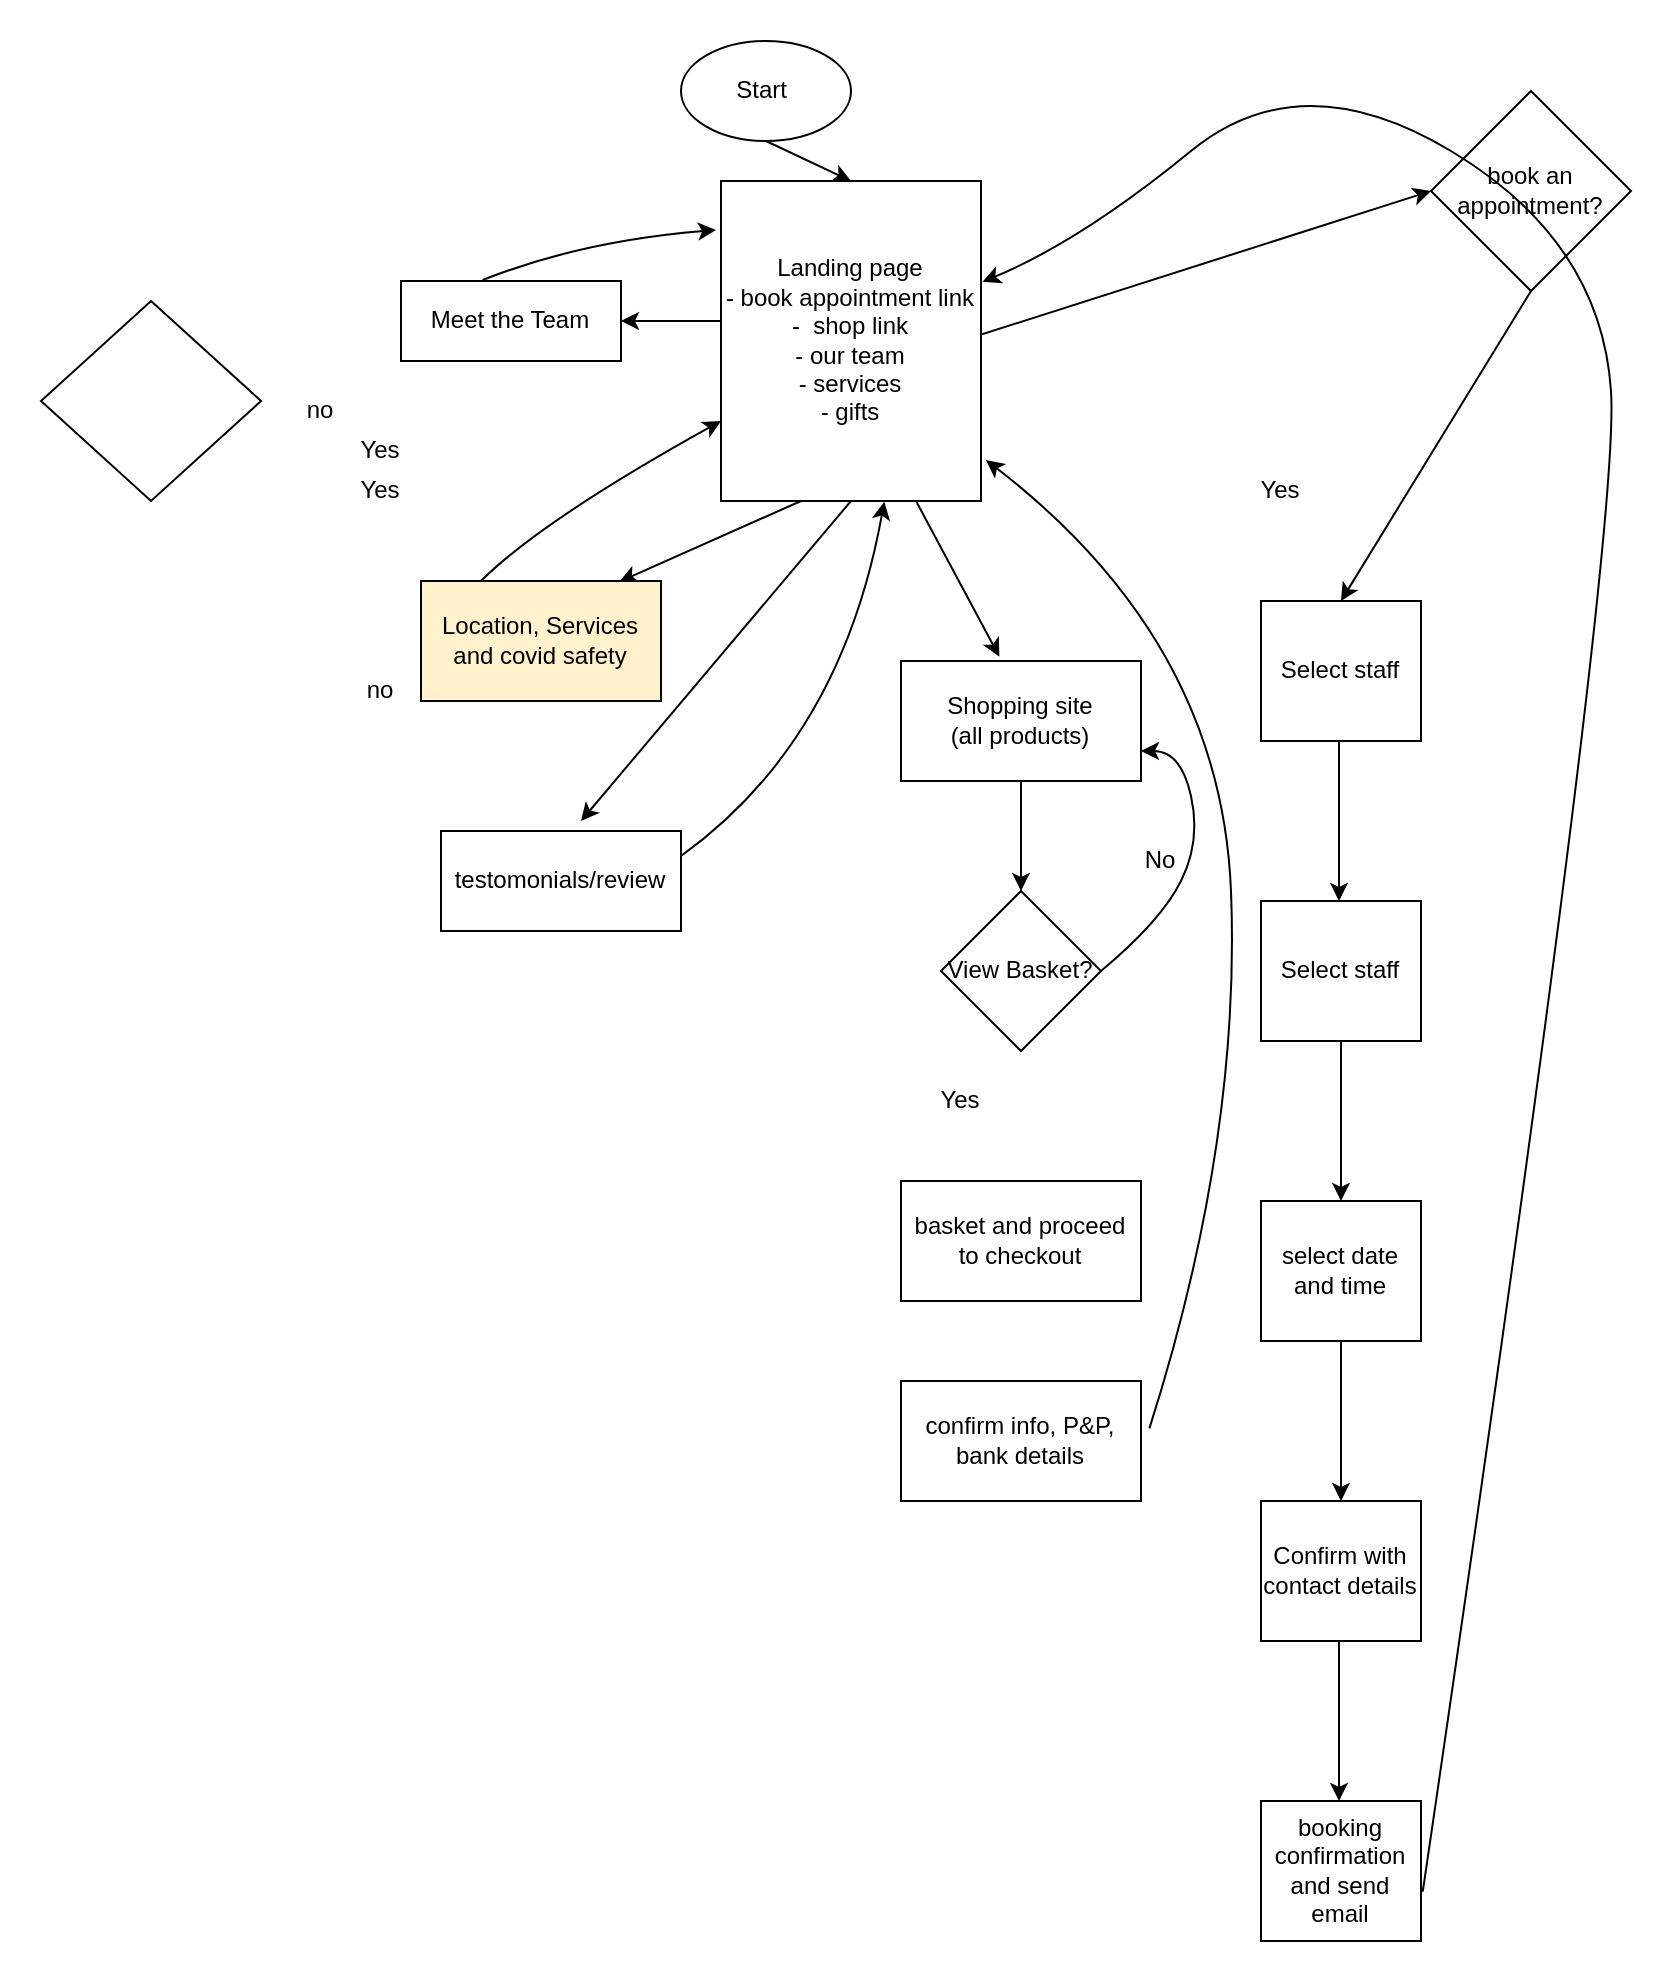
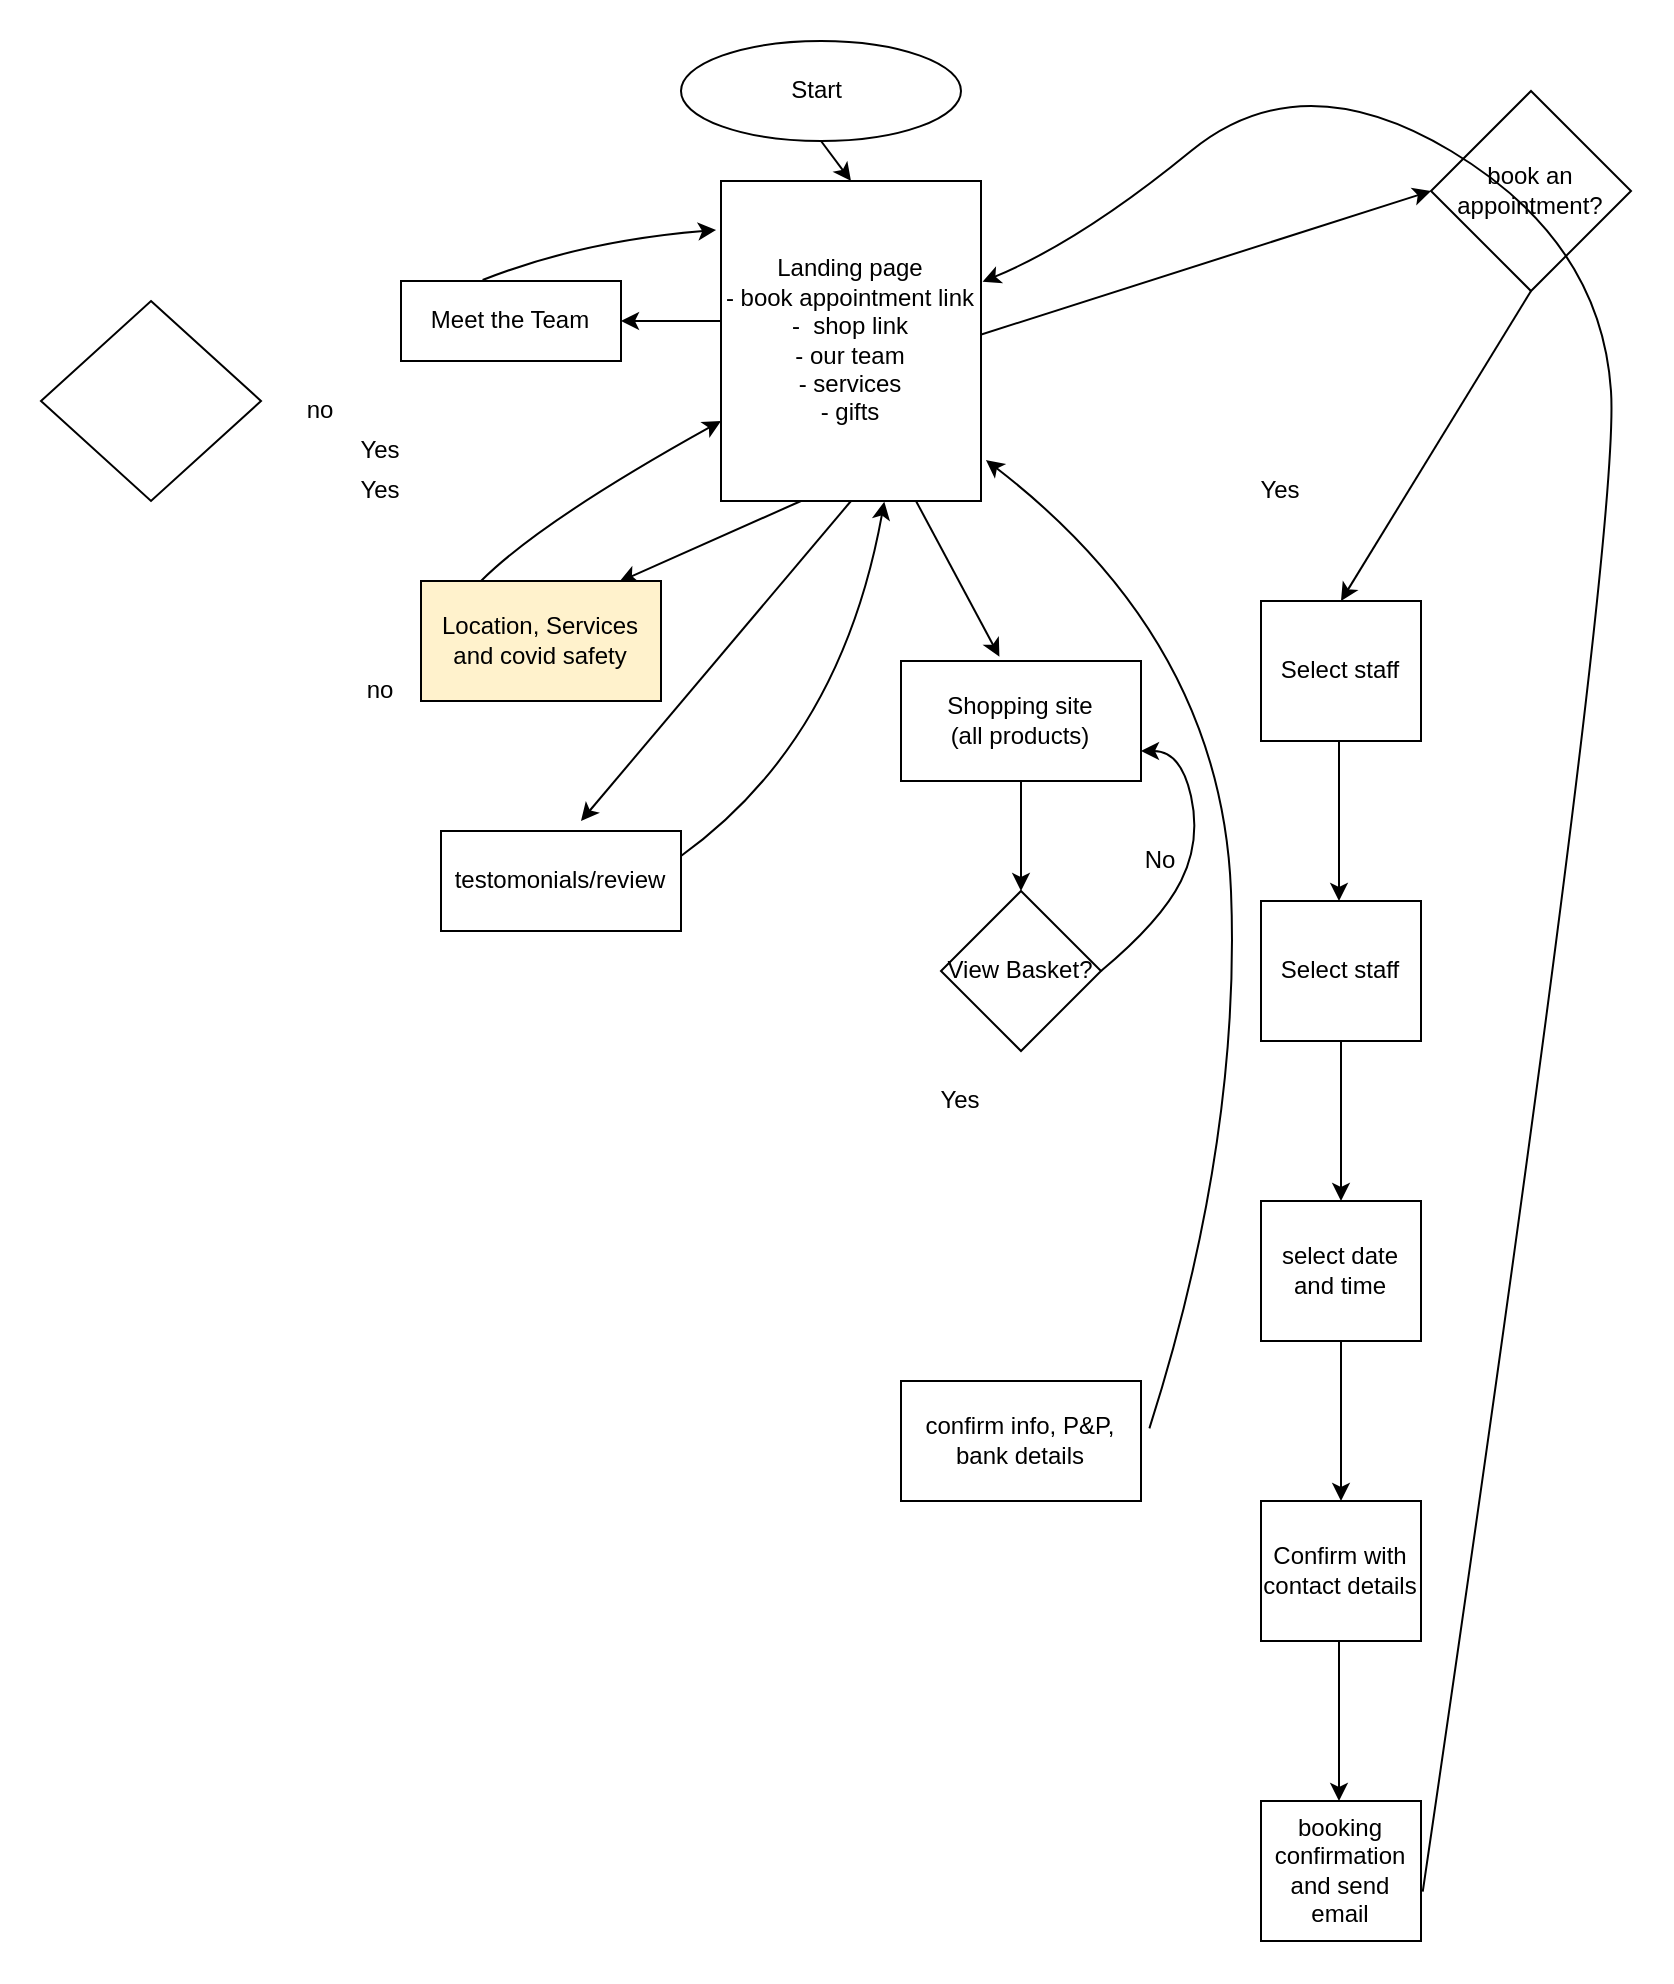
node "Start": size 170x100 -> 280x100
node "basket and proceed to checkout": removed
